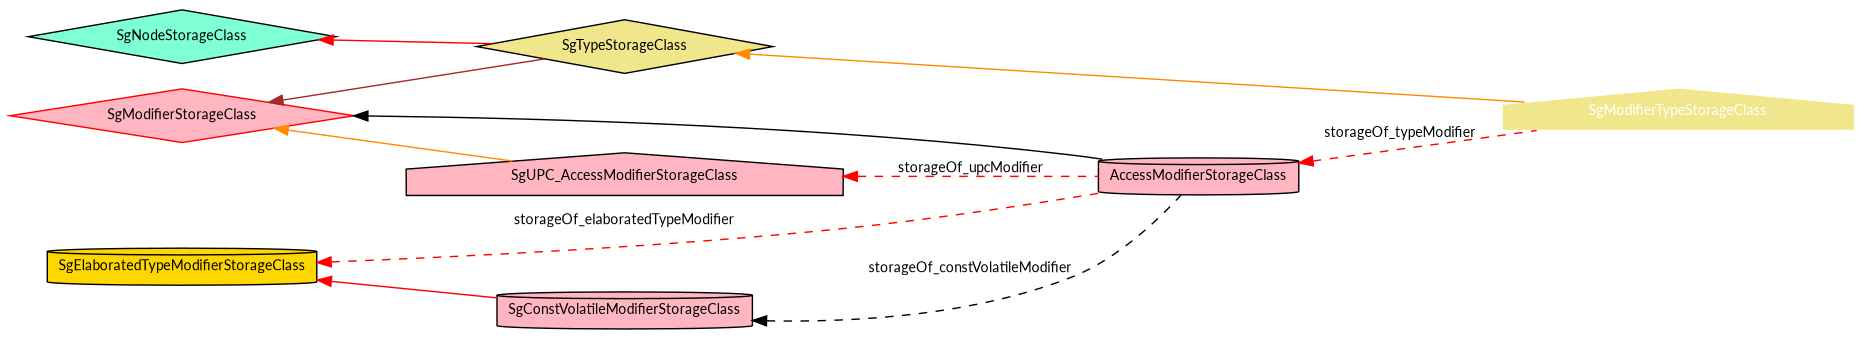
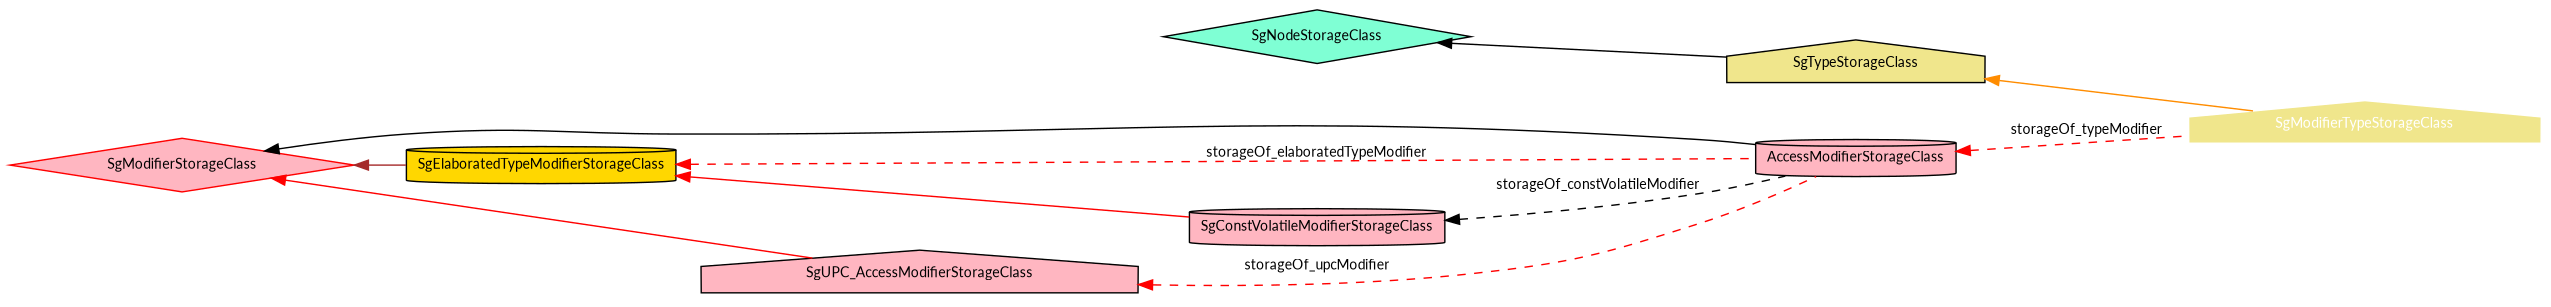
edge "SgTypeStorageClass" -> "SgNodeStorageClass": color red -> black
node "SgTypeStorageClass": shape diamond -> house
edge "SgTypeStorageClass" -> "SgModifierStorageClass": now "SgElaboratedTypeModifierStorageClass" -> "SgModifierStorageClass"
edge "SgUPC_AccessModifierStorageClass" -> "SgModifierStorageClass": color darkorange -> red
